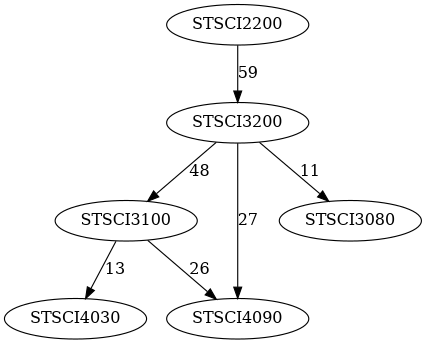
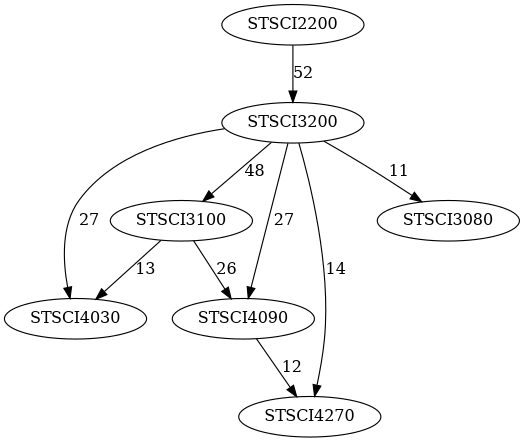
edge "STSCI2200" -> "STSCI3200": label "59" -> "52"
edge "STSCI3200" -> "STSCI4030": added, label "27"
node "STSCI4270": added
